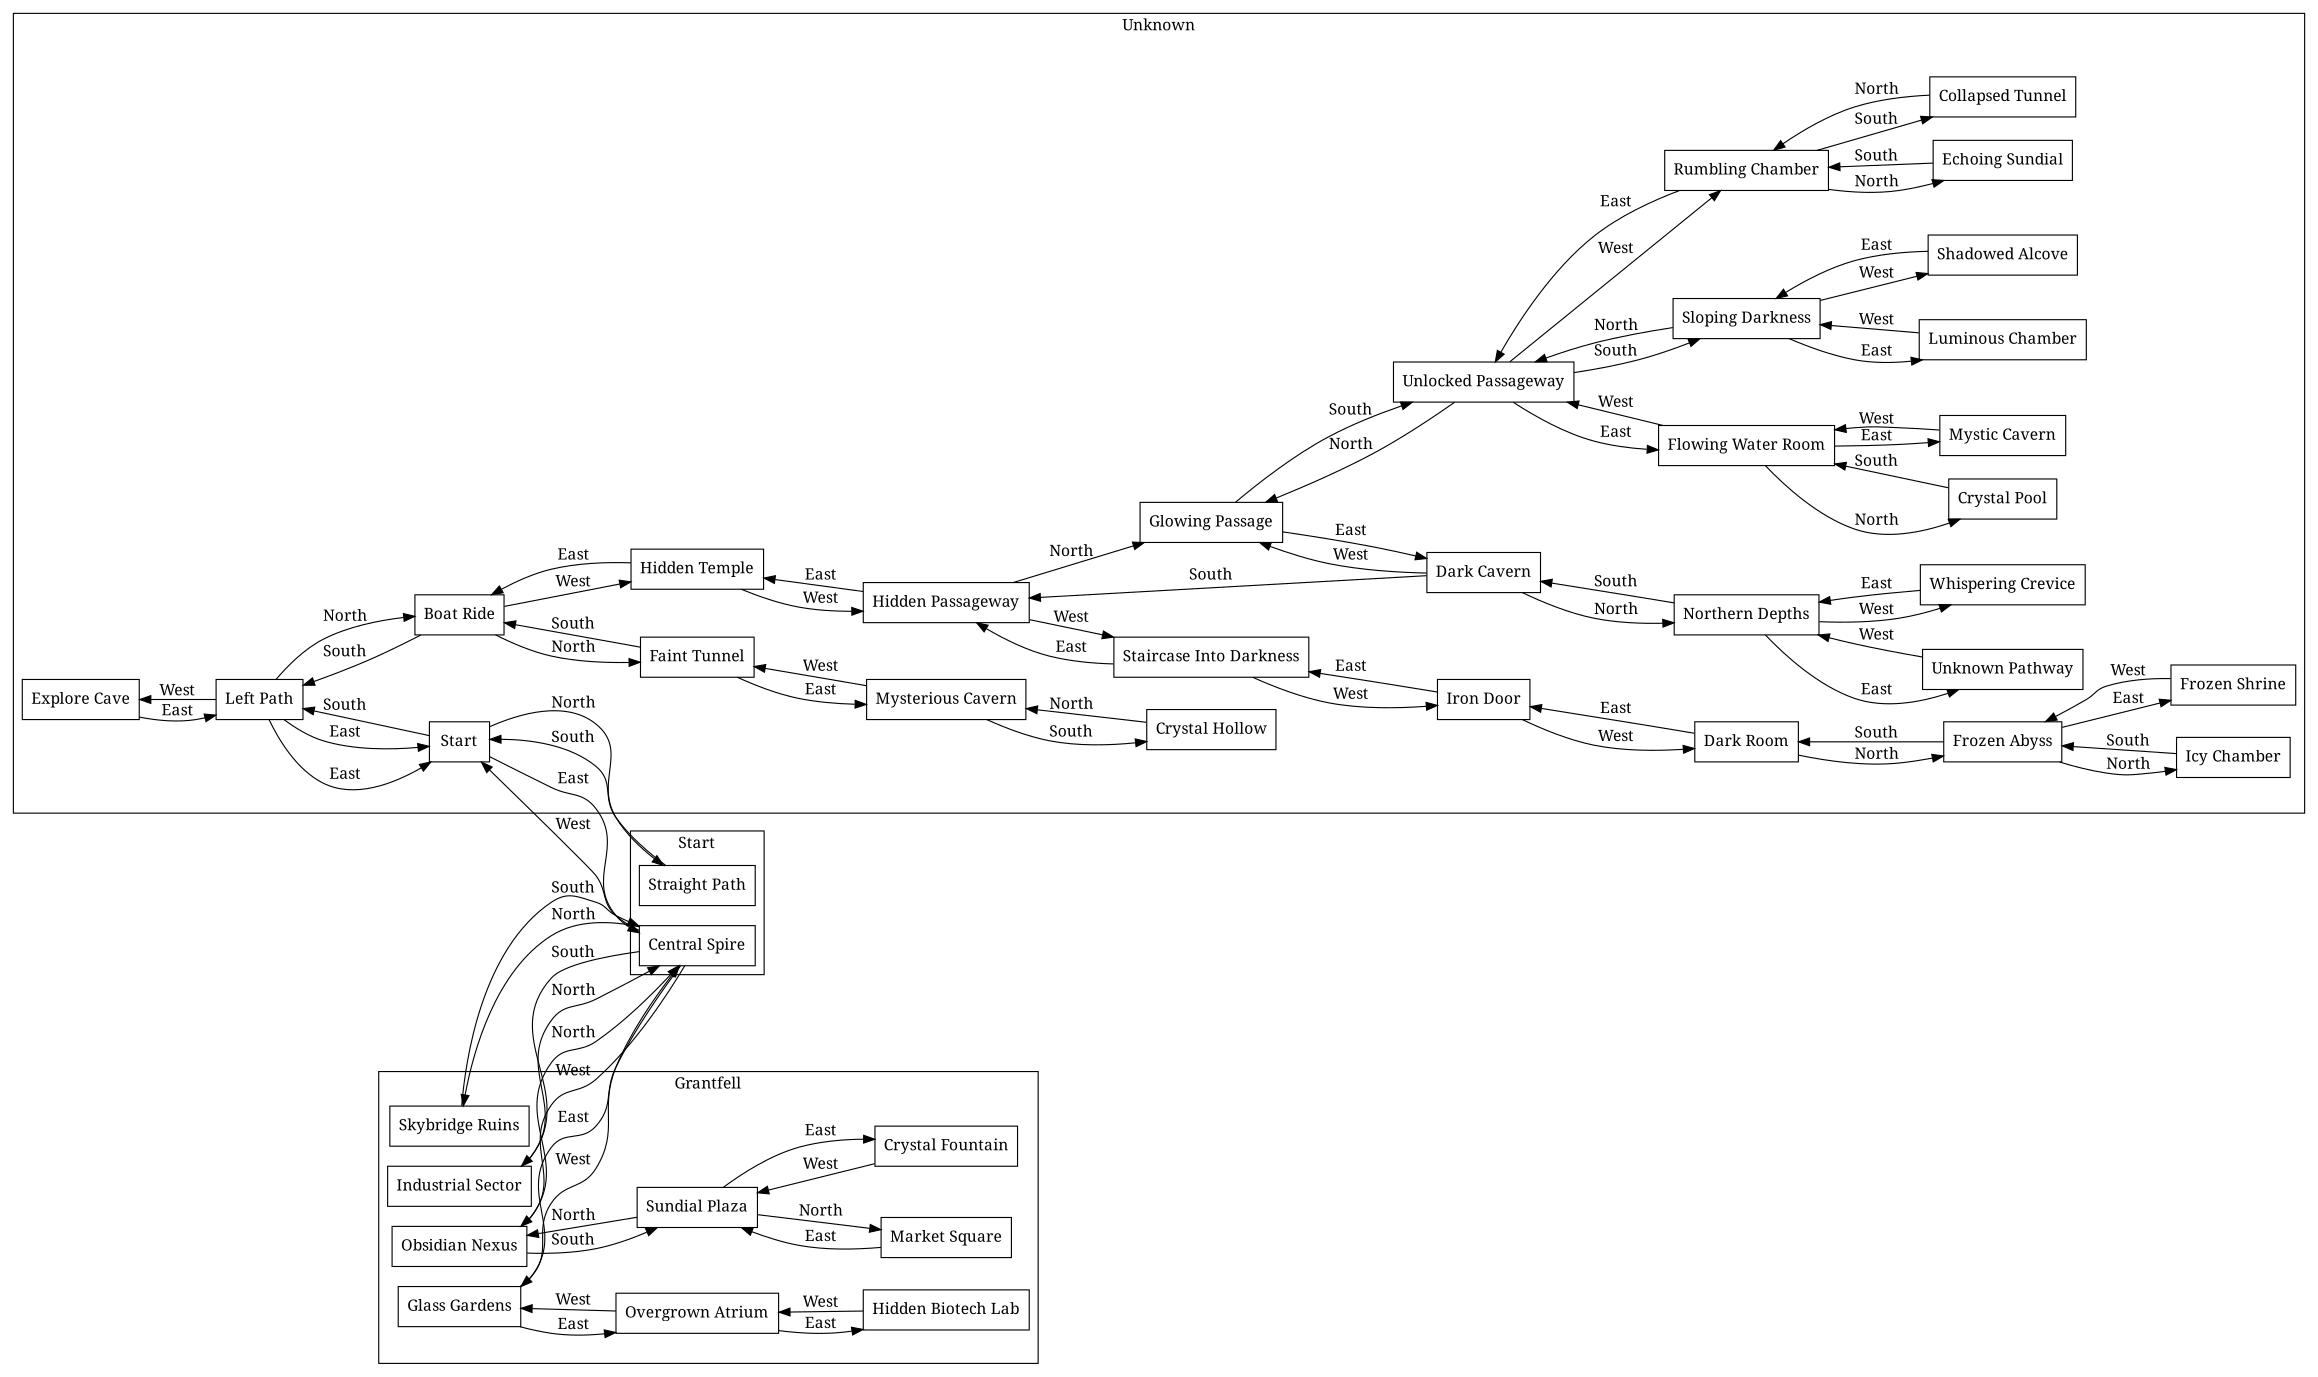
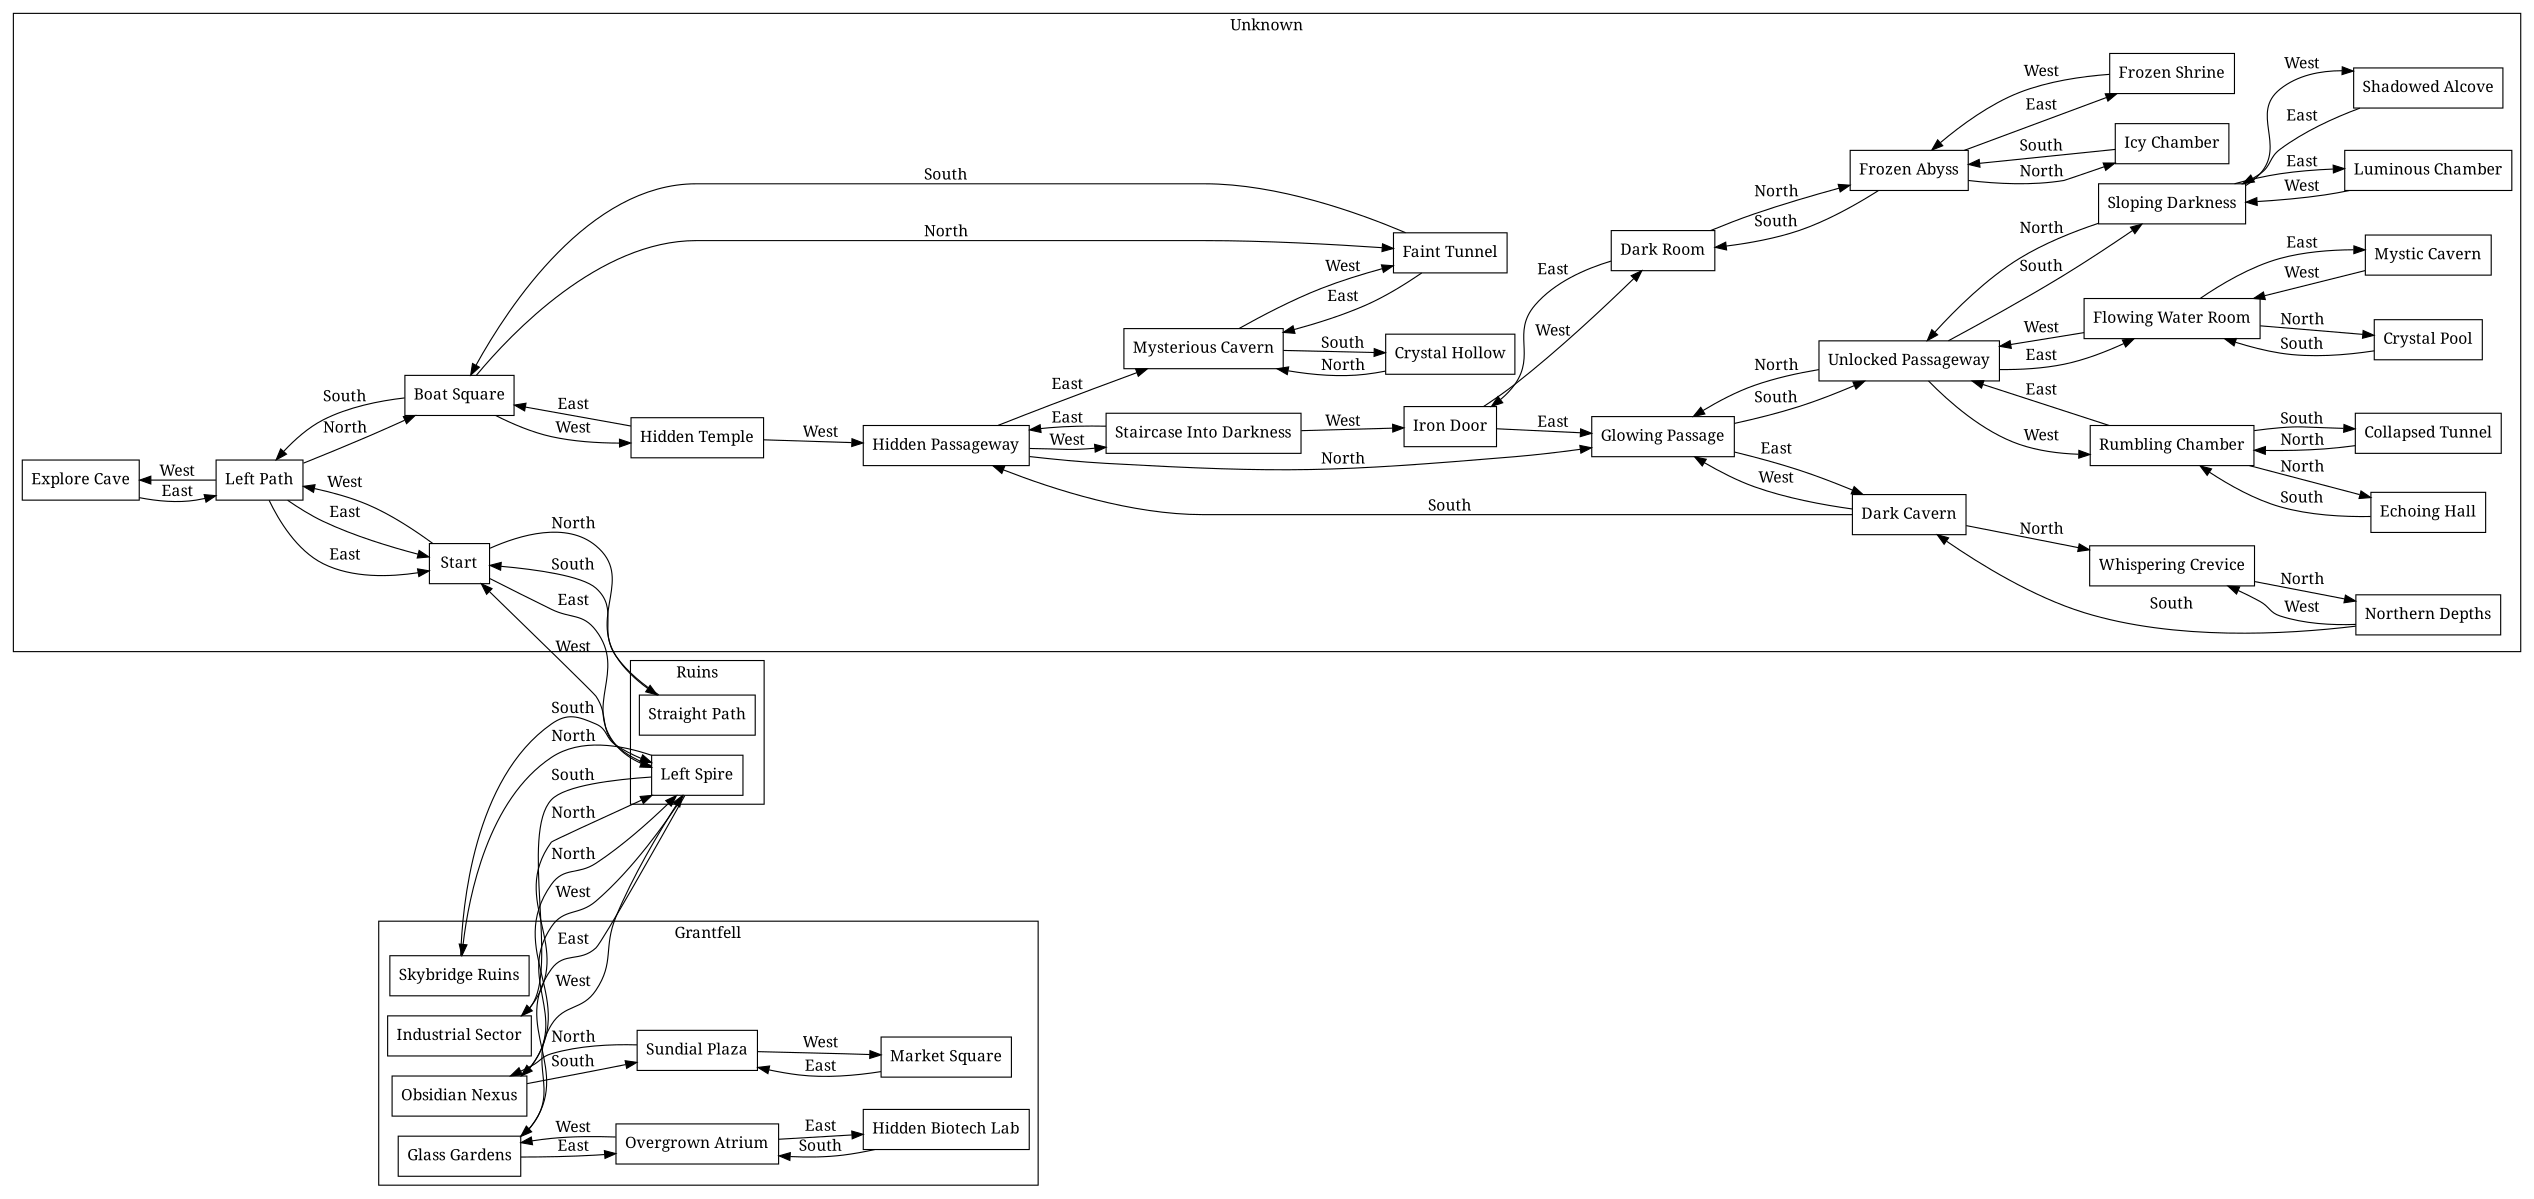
node "Echoing Sundial": label "Echoing Sundial" -> "Echoing Hall"
edge "Whispering Crevice" -> "Northern Depths": label "East" -> "North"
edge "Hidden Passageway" -> "Hidden Temple": now "Hidden Passageway" -> "Mysterious Cavern"
node "Boat Ride": label "Boat Ride" -> "Boat Square"
edge "Dark Cavern" -> "Northern Depths": now "Dark Cavern" -> "Whispering Crevice"
node "Unknown Pathway": removed
edge "Iron Door" -> "Staircase Into Darkness": now "Iron Door" -> "Glowing Passage"
edge "Start" -> "Left Path": label "South" -> "West"
cluster "Start": label "Start" -> "Ruins"
node "Central Spire": label "Central Spire" -> "Left Spire"
node "Crystal Fountain": removed
edge "Sundial Plaza" -> "Market Square": label "North" -> "West"
edge "Hidden Biotech Lab" -> "Overgrown Atrium": label "West" -> "South"
